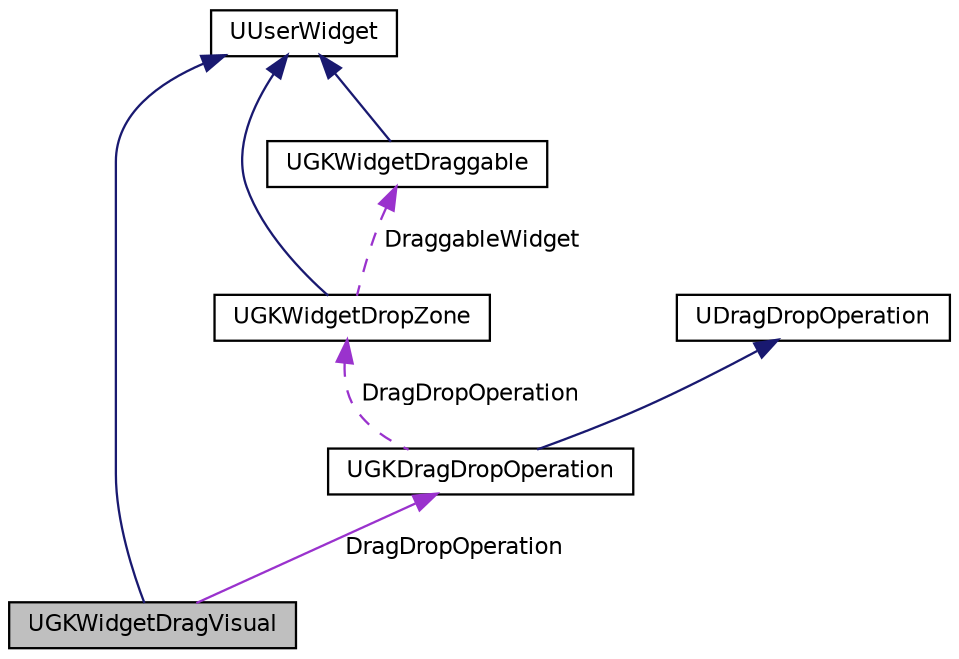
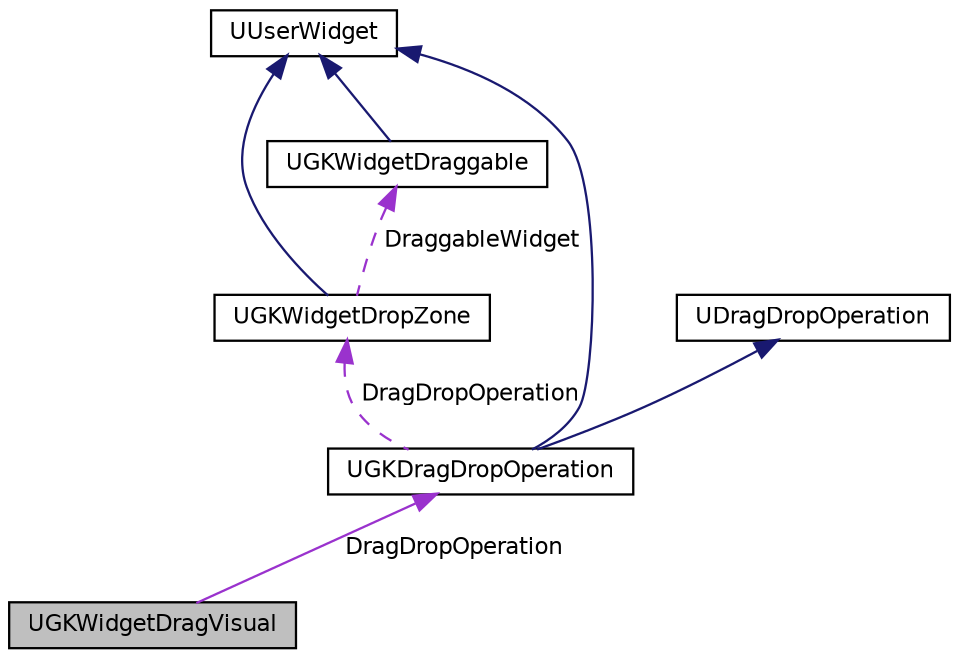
edge "UGKWidgetDragVisual" -> "UUserWidget": now "UGKDragDropOperation" -> "UUserWidget"
